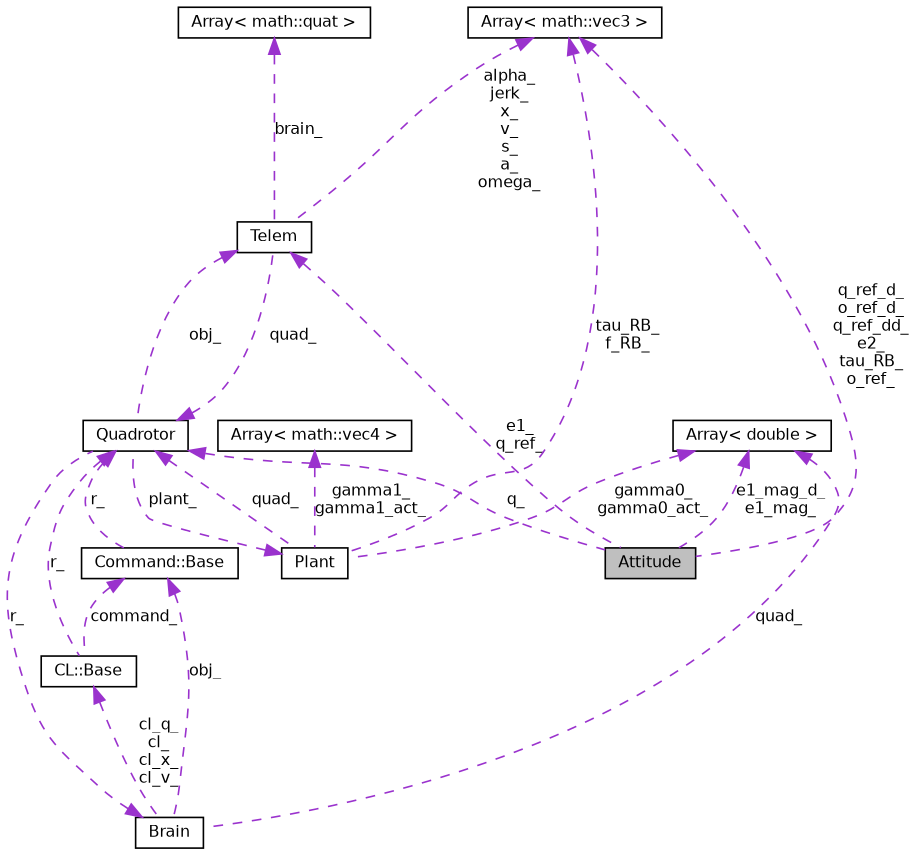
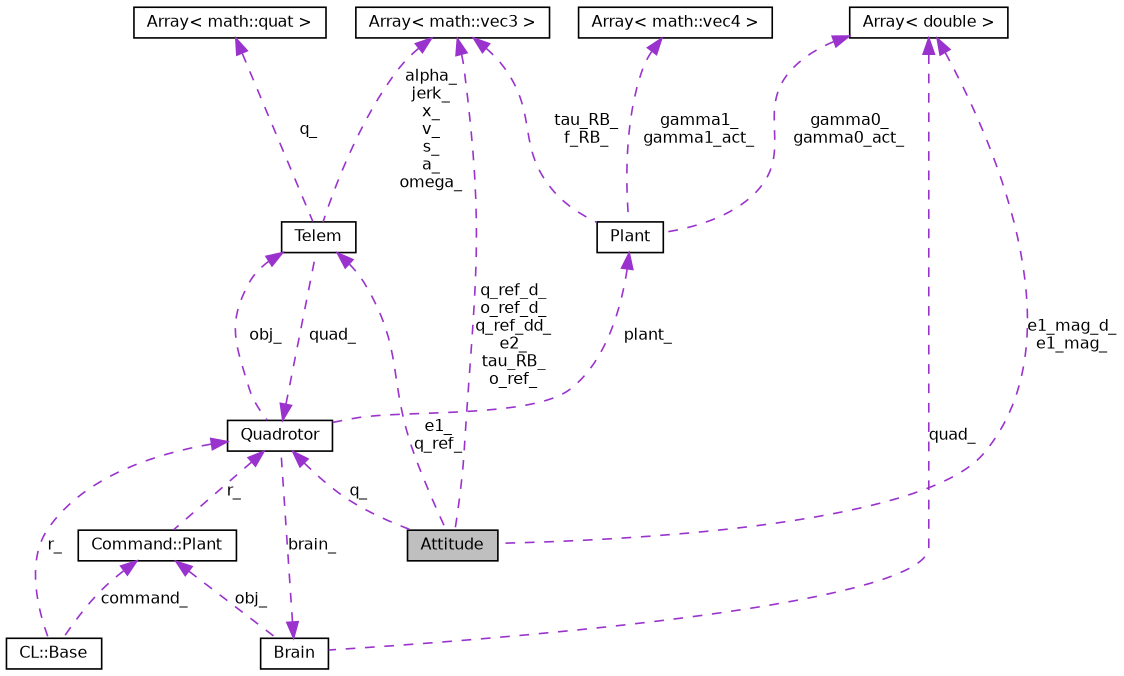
edge "Telem" -> "Array< math::quat >": label "brain_" -> "q_"
edge "Plant" -> "Quadrotor": removed, label "quad_"
node "Command::Base": label "Command::Base" -> "Command::Plant"
edge "Quadrotor" -> "Brain": label "r_" -> "brain_"
edge "Brain" -> "CL::Base": removed, label "cl_q_ cl_ cl_x_ cl_v_"
